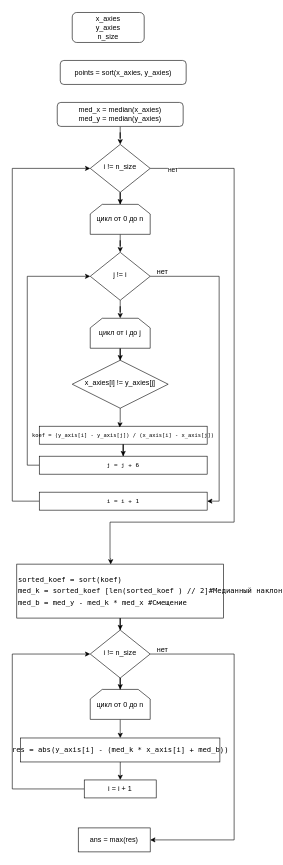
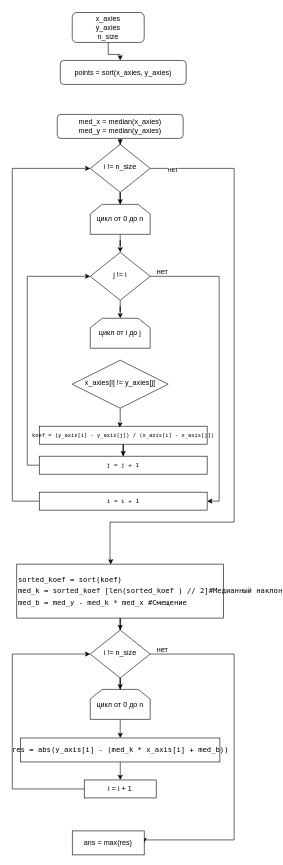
edge "x_axies y_axies n_size" -> "points = sort(x_axies, y_axies)": added
node "med_x = median(x_axies) med_y = median(y_axies)": moved (120, 114) -> (120, 126)
edge "цикл от i до j" -> "x_axies[i] != y_axies[j]": removed
node "j = j + 6": label "j = j + 6" -> "j = j + 1"
node "ans = max(res)": moved (114, 840) -> (108, 843)
